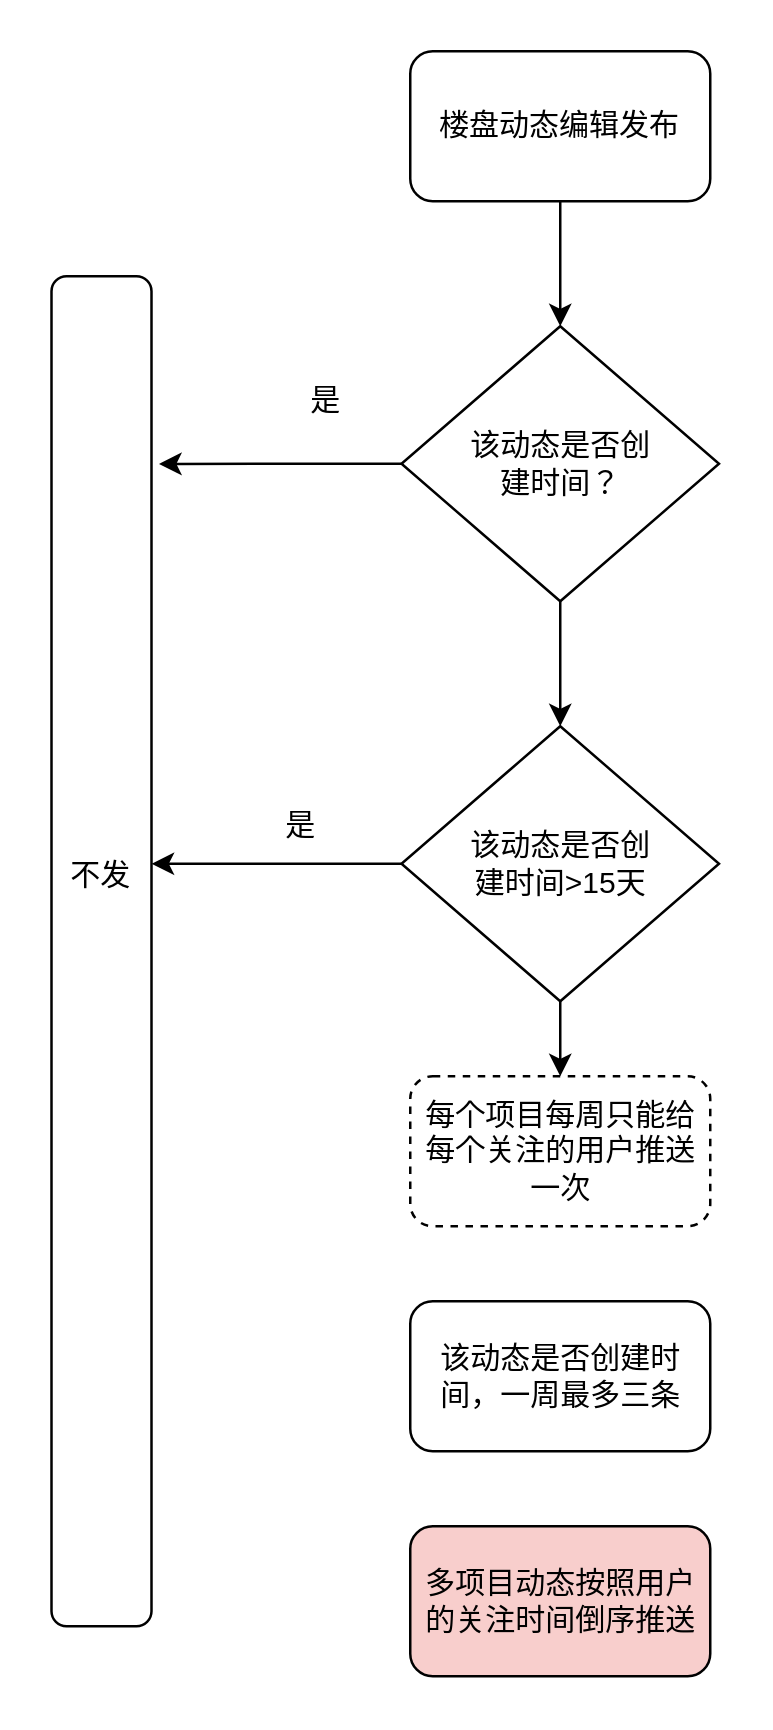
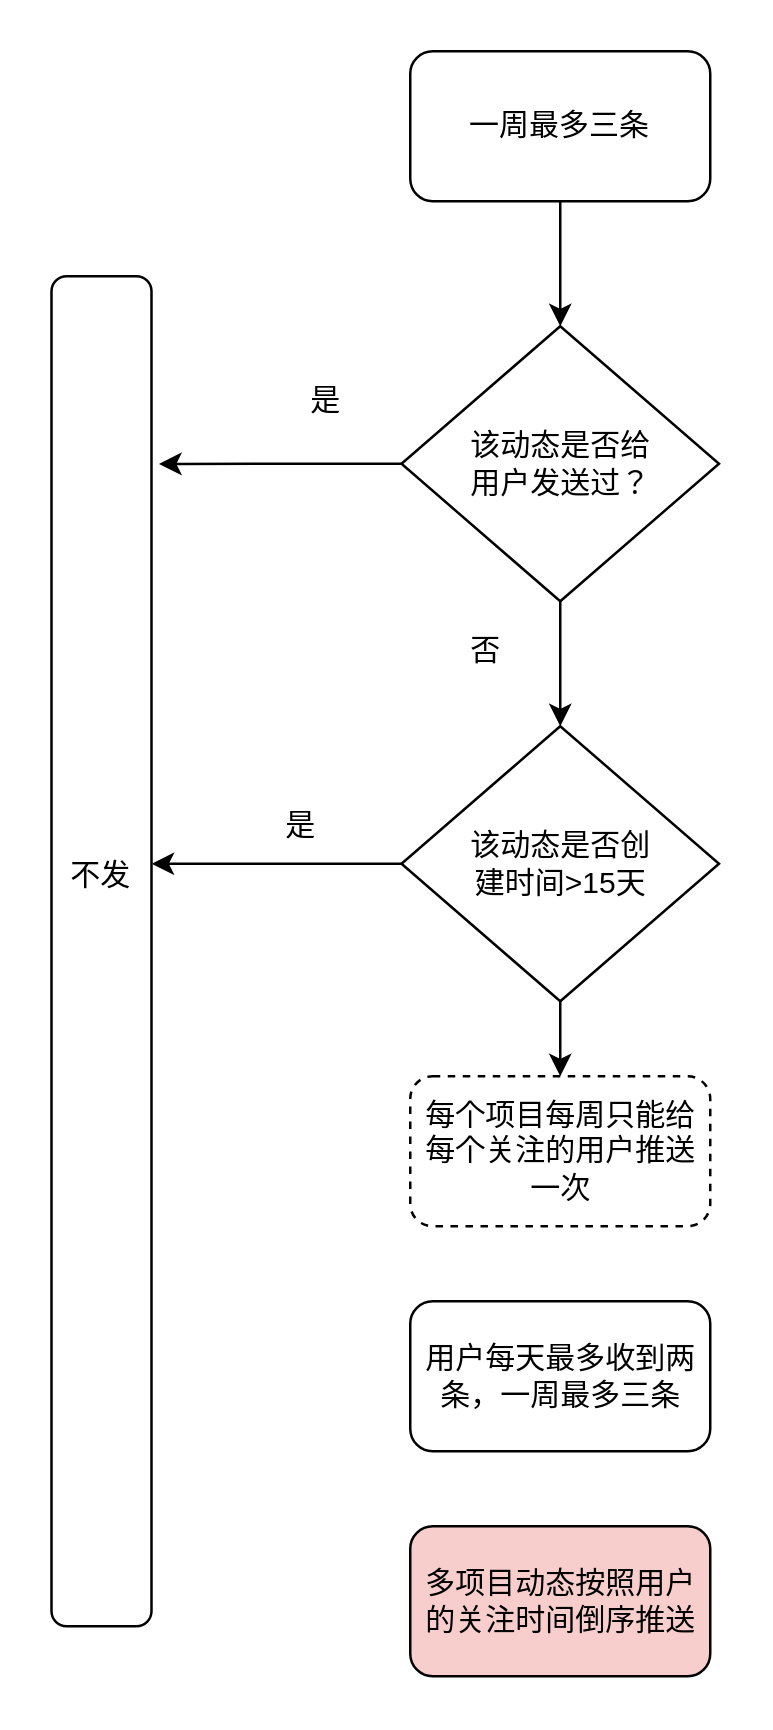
node "楼盘动态编辑发布": label "楼盘动态编辑发布" -> "一周最多三条"
node "该动态是否创建时间？": label "该动态是否创建时间？" -> "该动态是否给用户发送过？"
node "否": added
node "该动态是否创建时间，一周最多三条": label "该动态是否创建时间，一周最多三条" -> "用户每天最多收到两条，一周最多三条"
